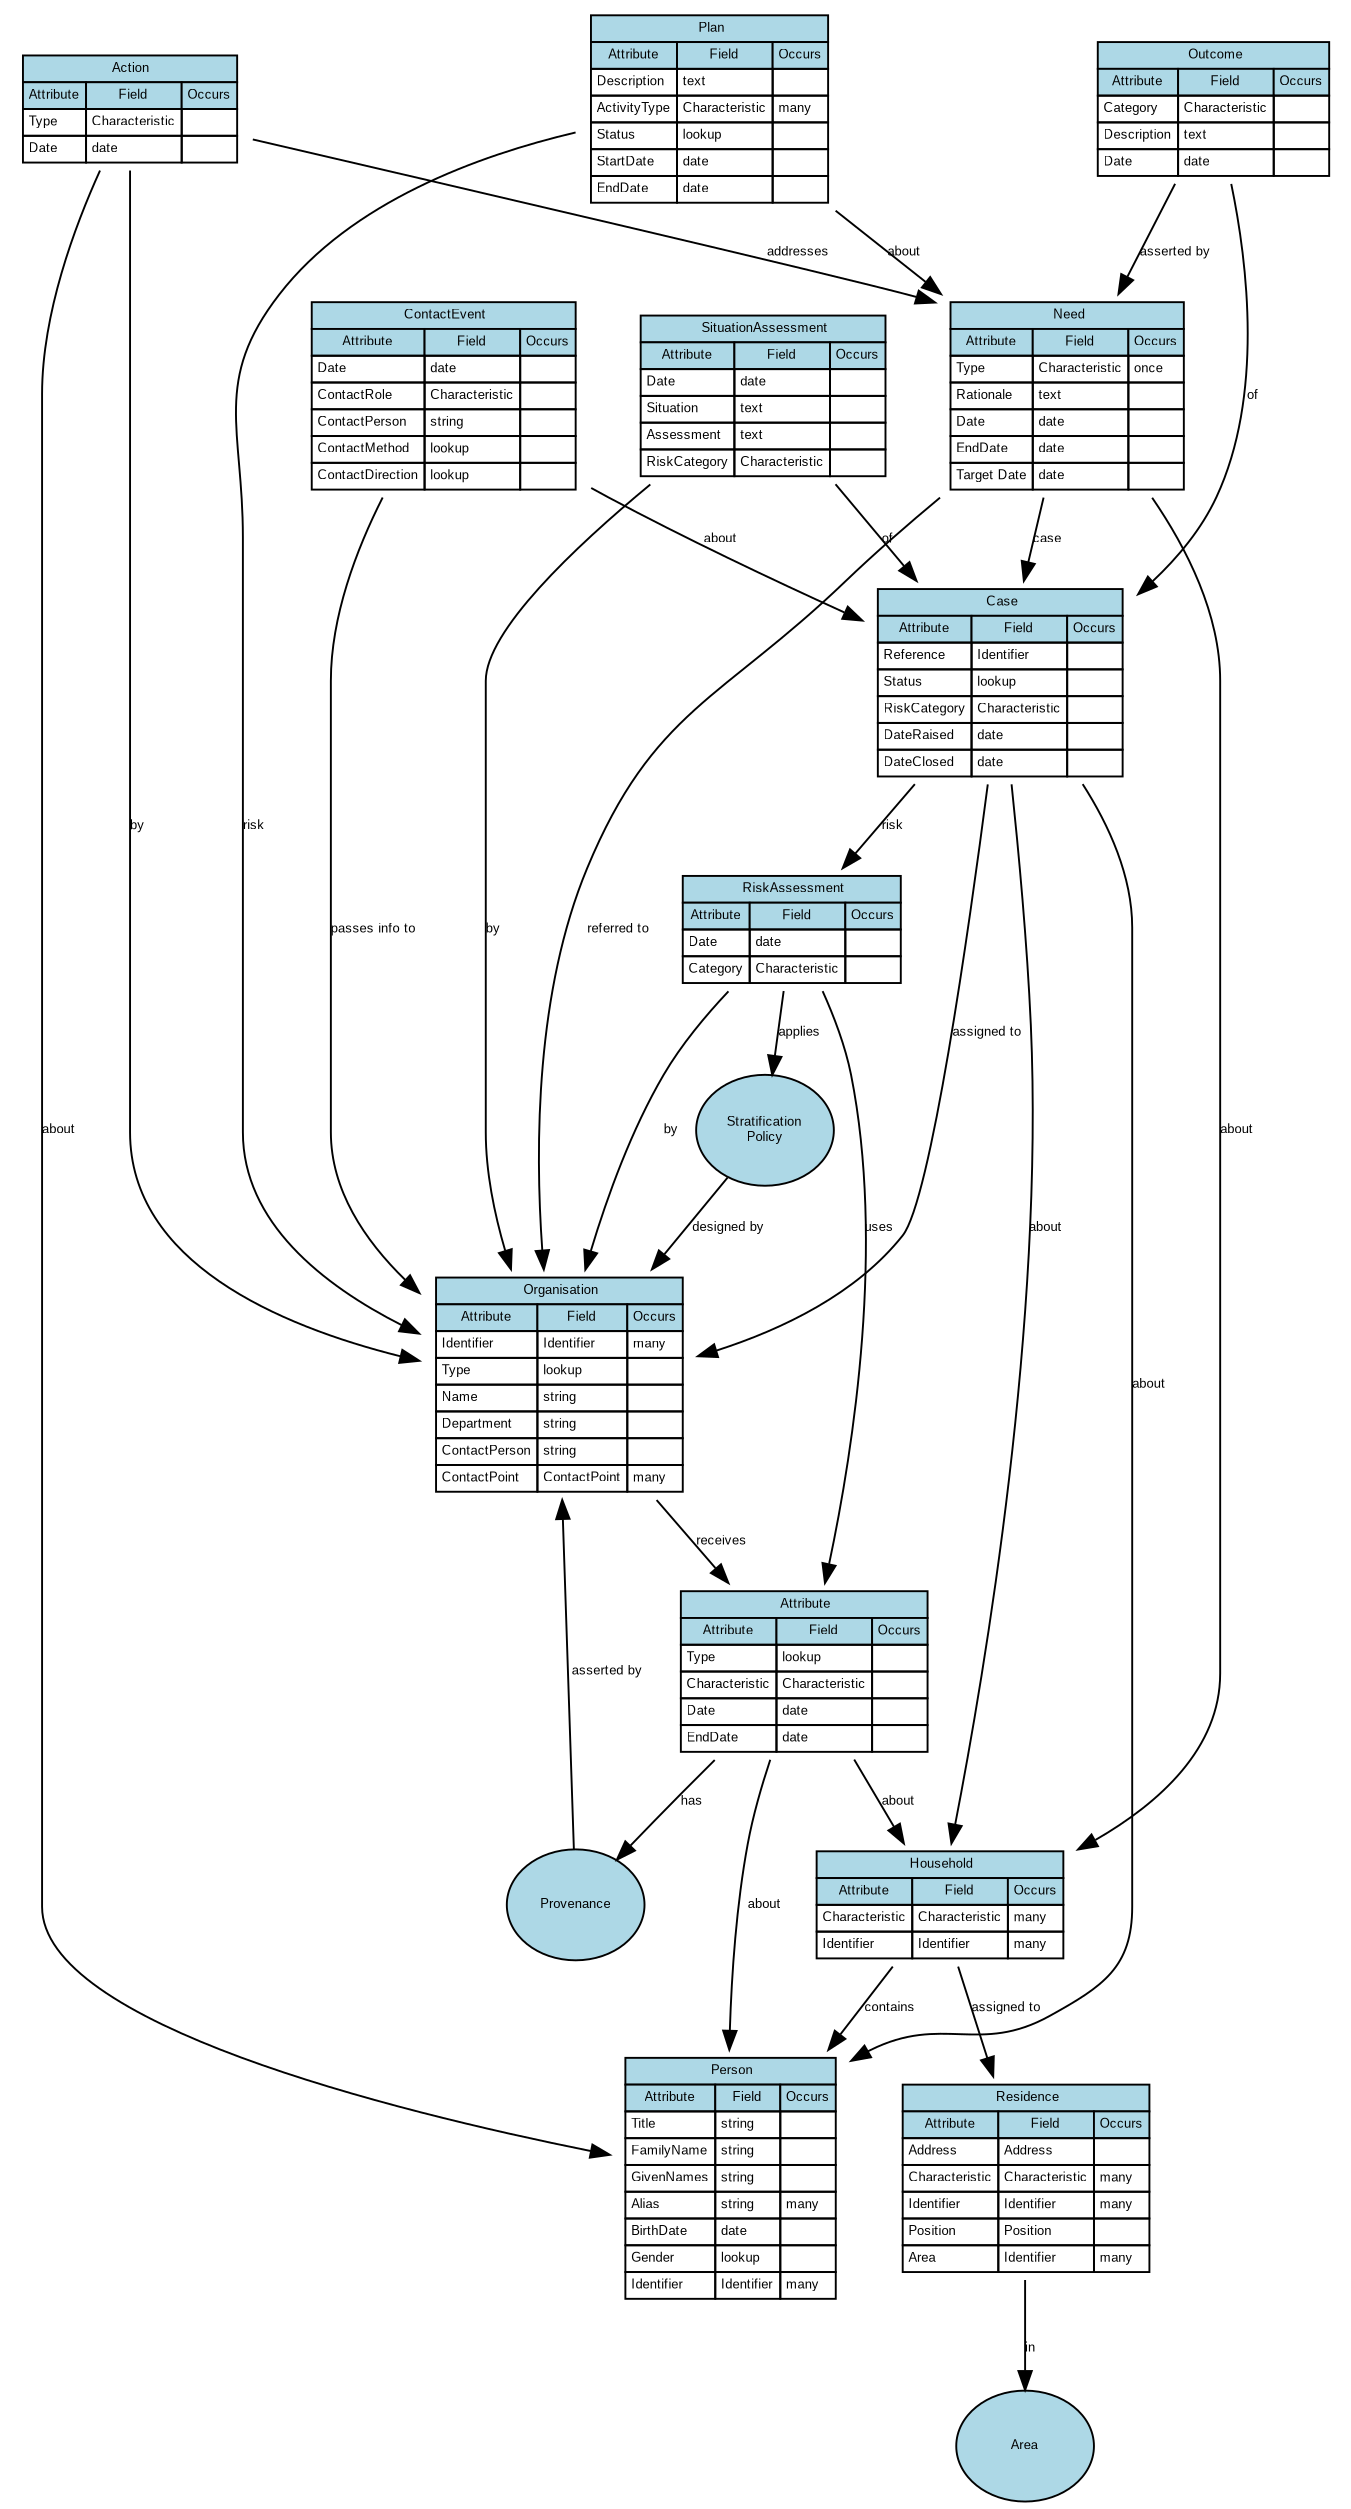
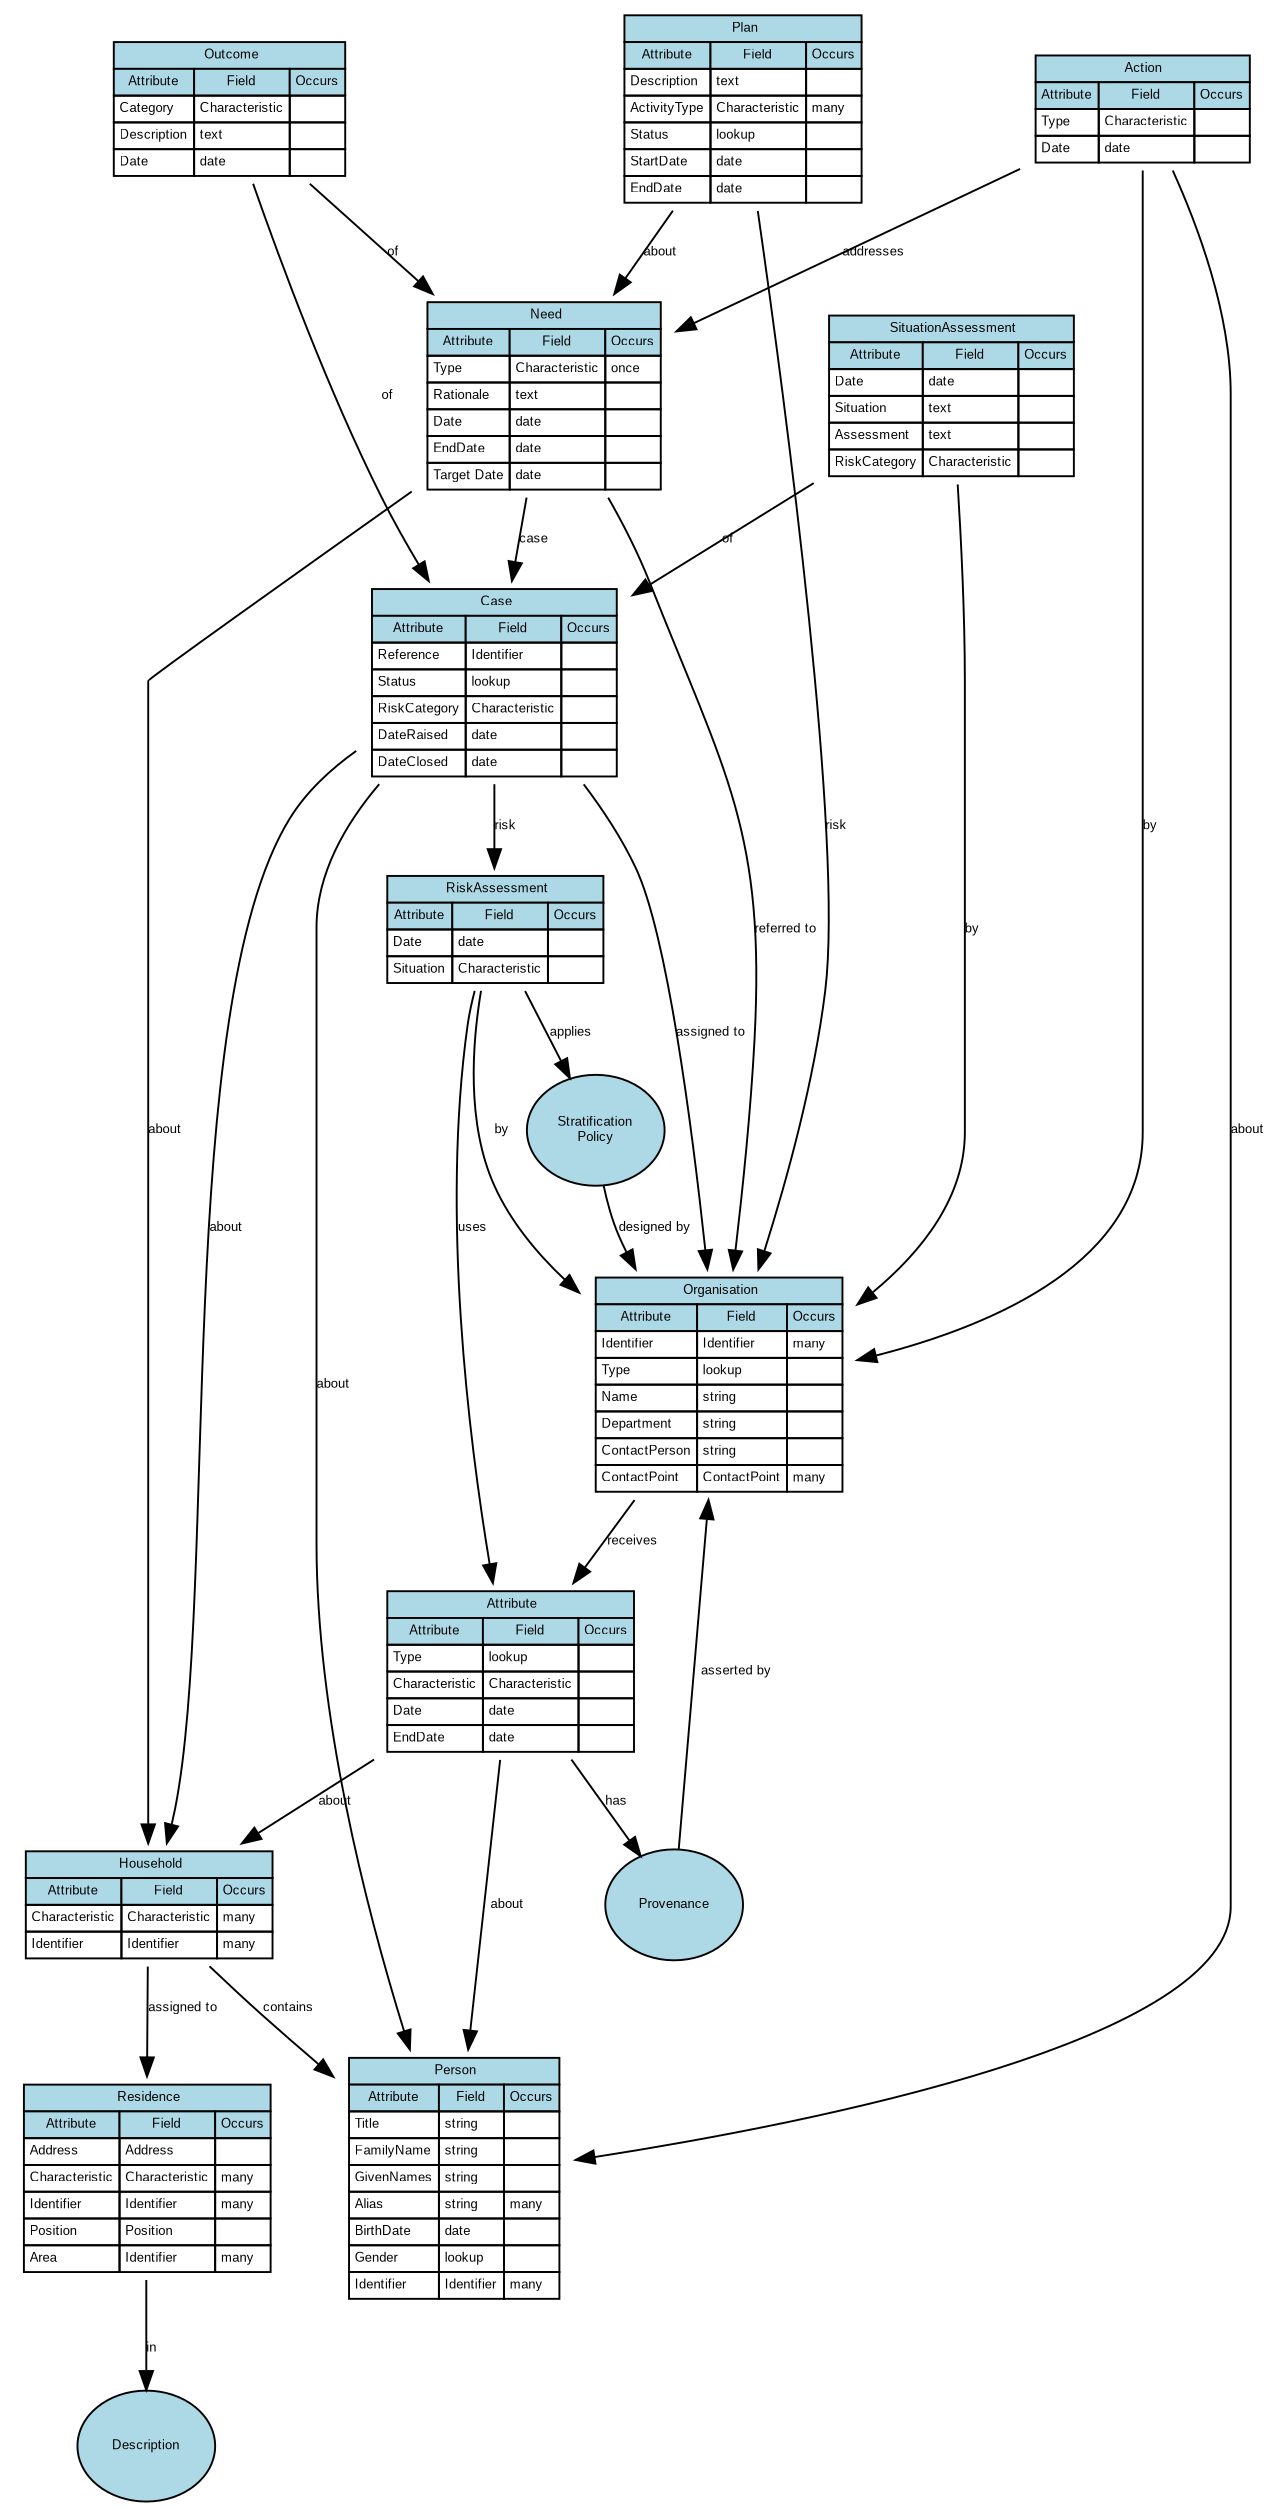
edge "Outcome" -> "Need": label "asserted by" -> "of"
node "ContactEvent": removed
node "RiskAssessment": text "Category" -> "Situation"
node "Area": label "Area" -> "Description"
